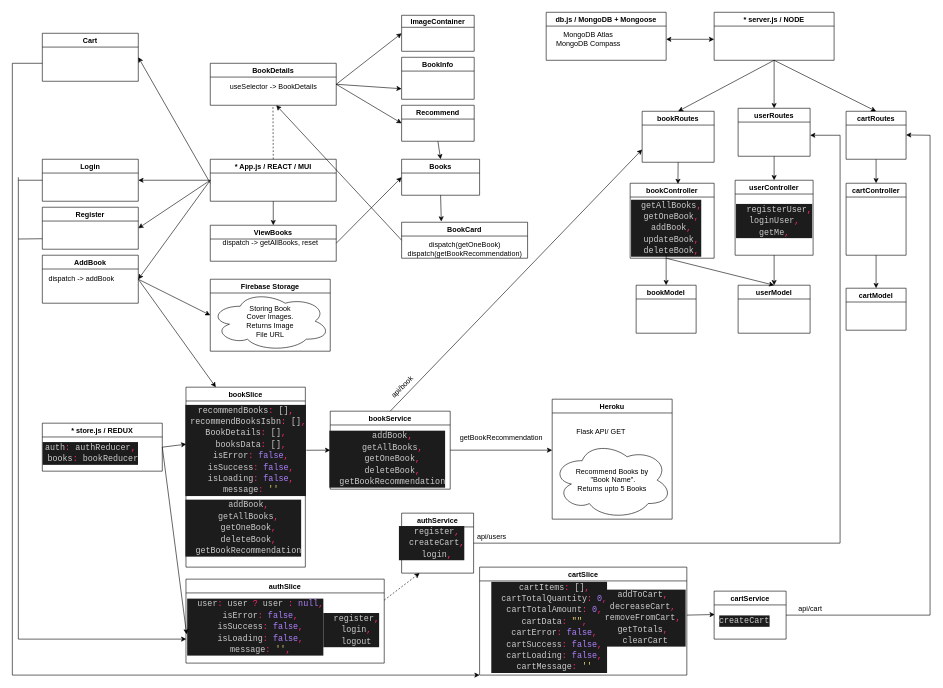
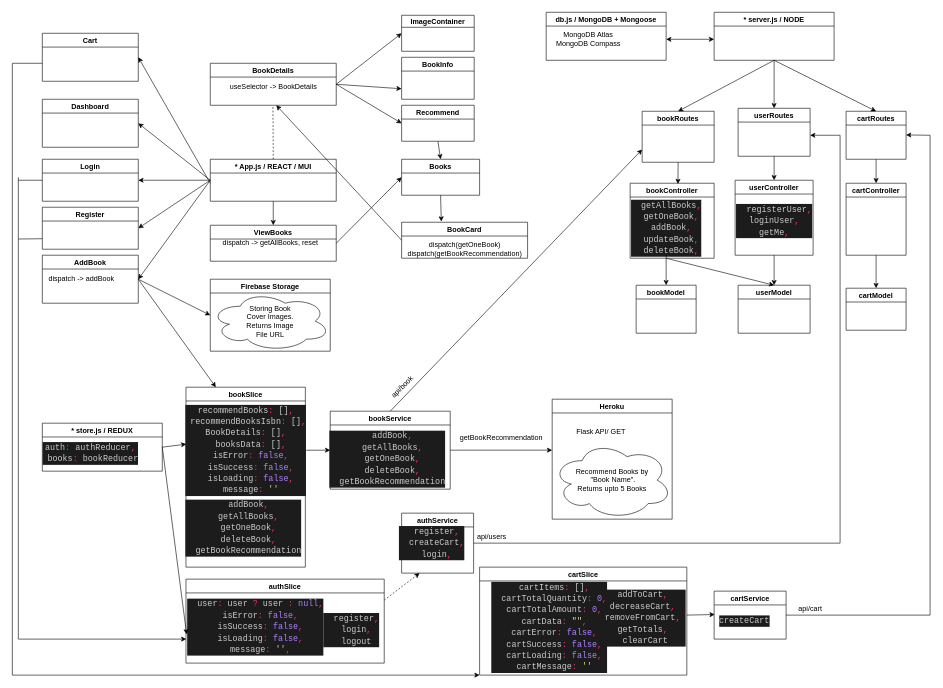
node "Dashboard": added
edge "* App.js / REACT / MUI" -> "Dashboard": added
